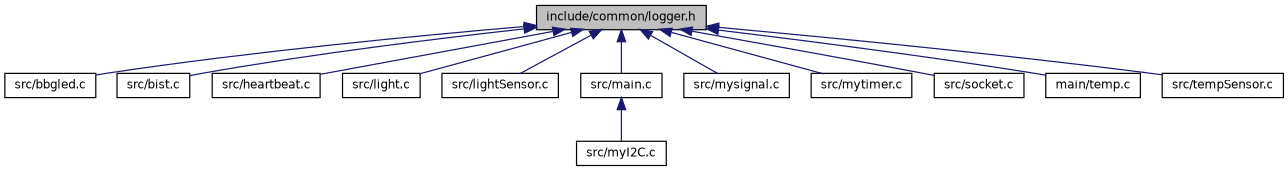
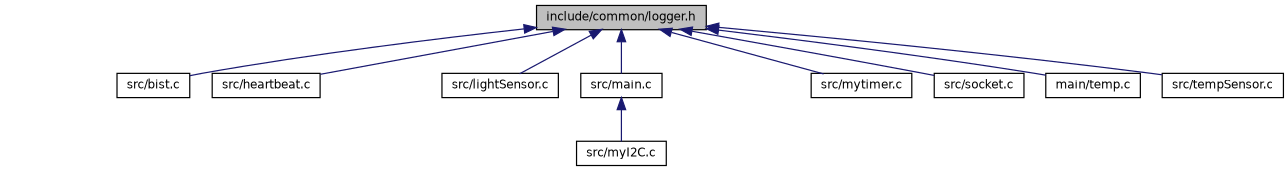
node "src/bbgled.c": removed
node "src/light.c": removed
node "src/mysignal.c": removed
